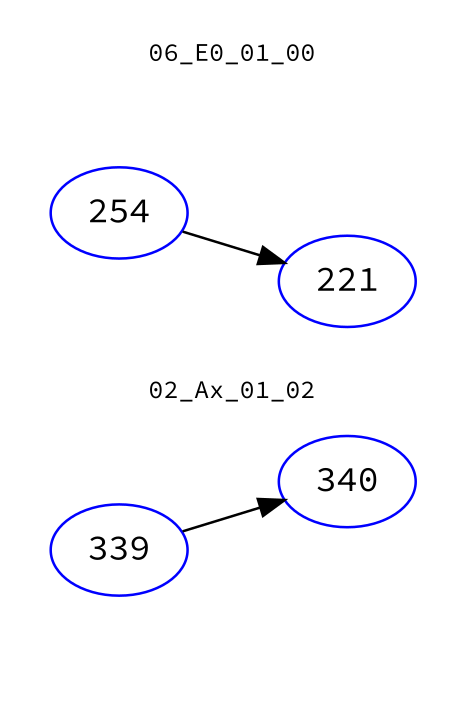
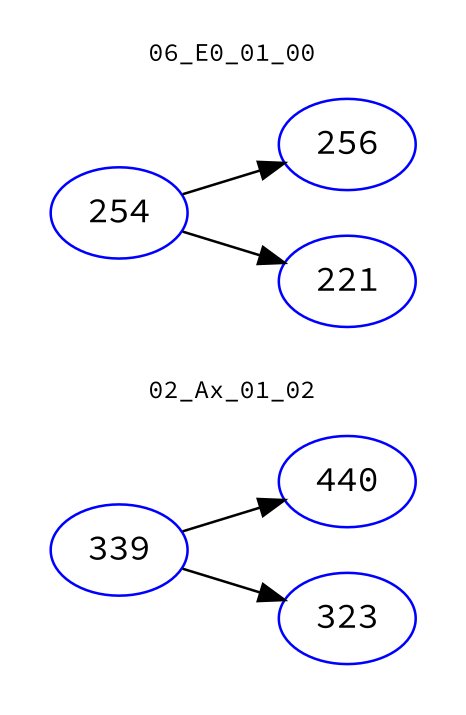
node "256": added
node "340": label "340" -> "440"
node "323": added
